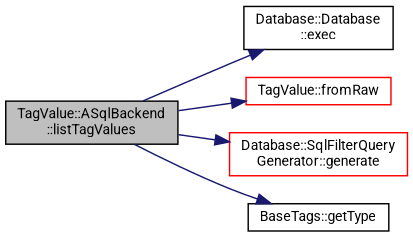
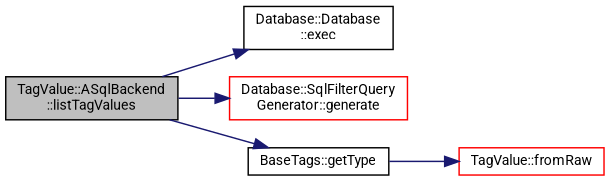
edge "TagValue::ASqlBackend ::listTagValues" -> "TagValue::fromRaw": now "BaseTags::getType" -> "TagValue::fromRaw"
